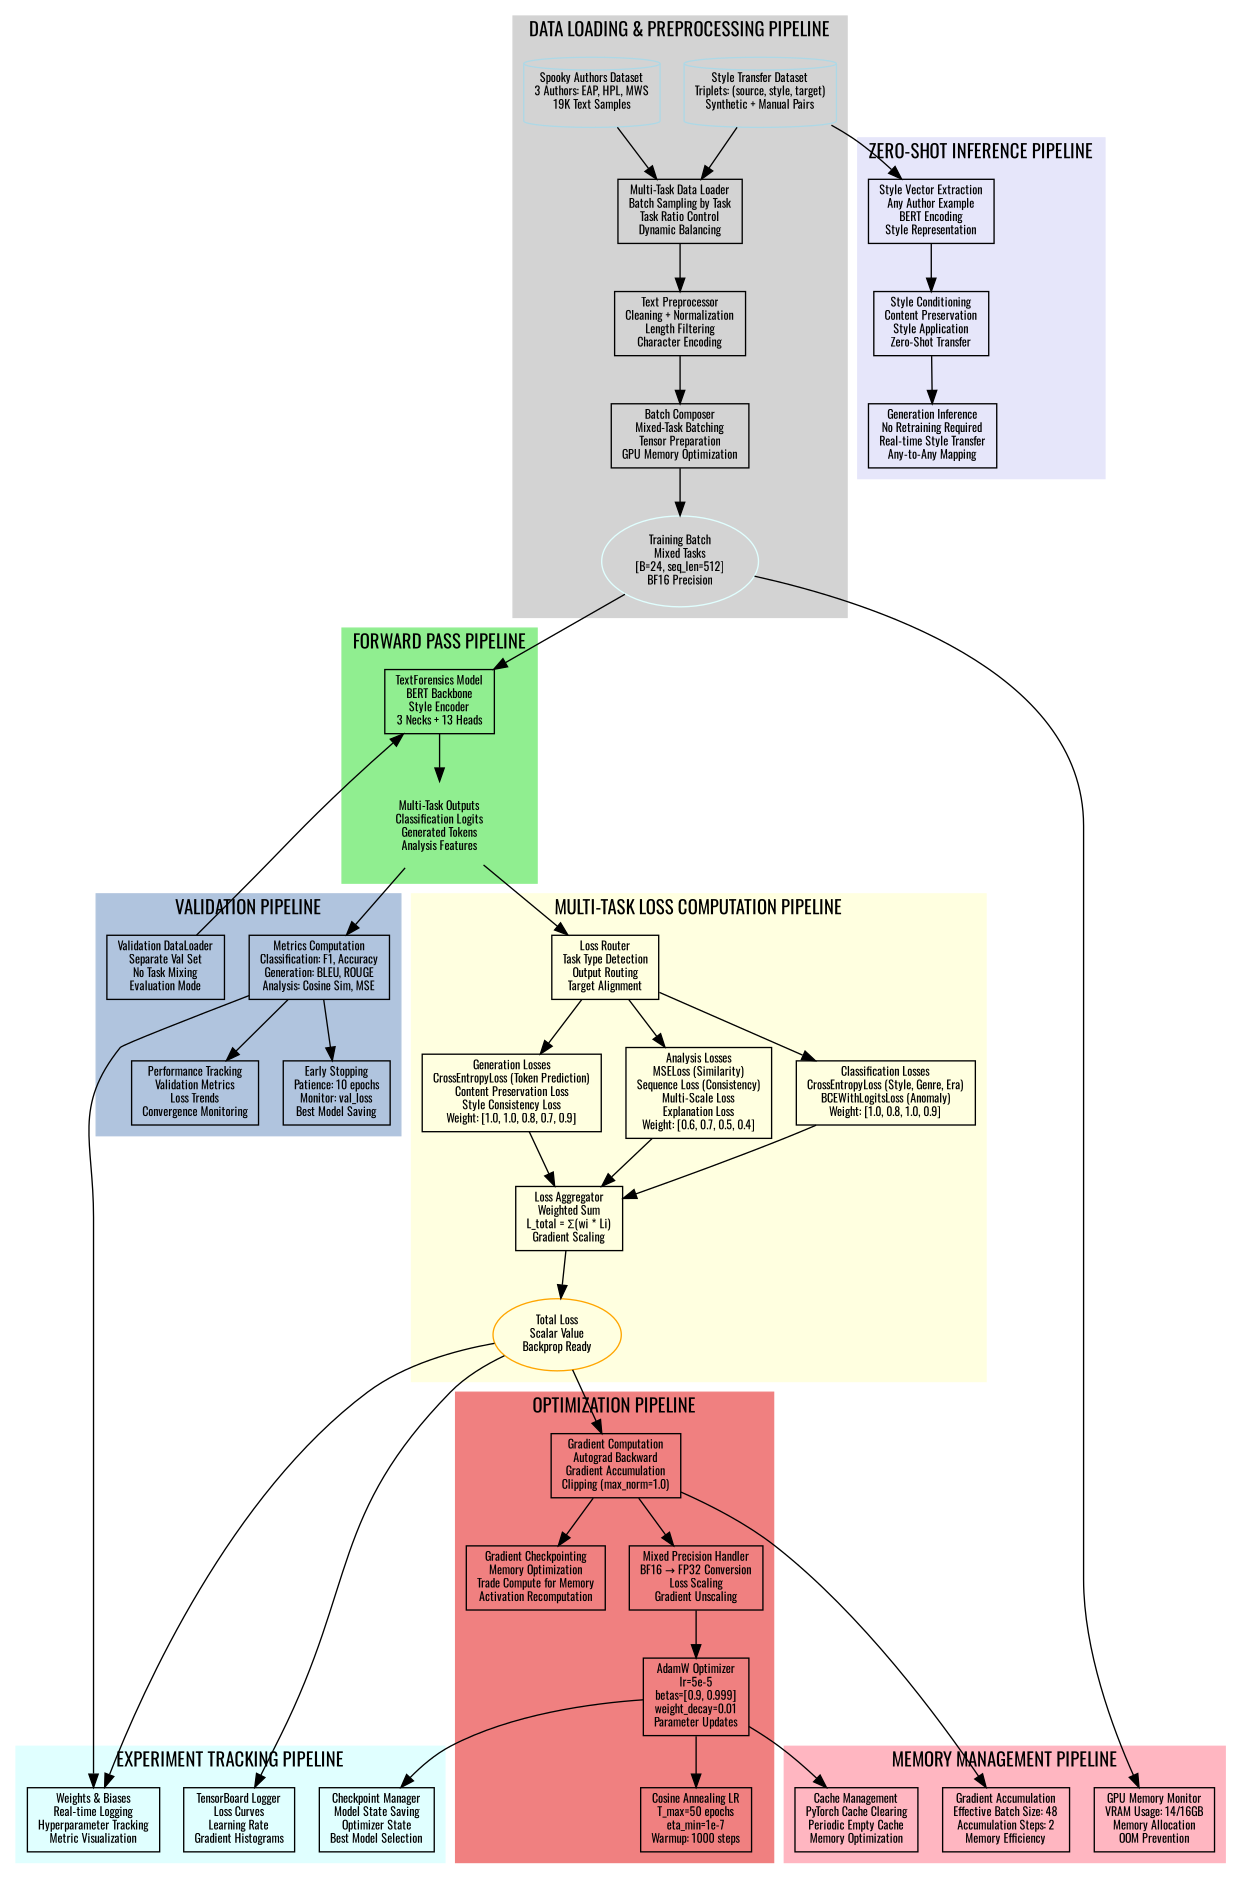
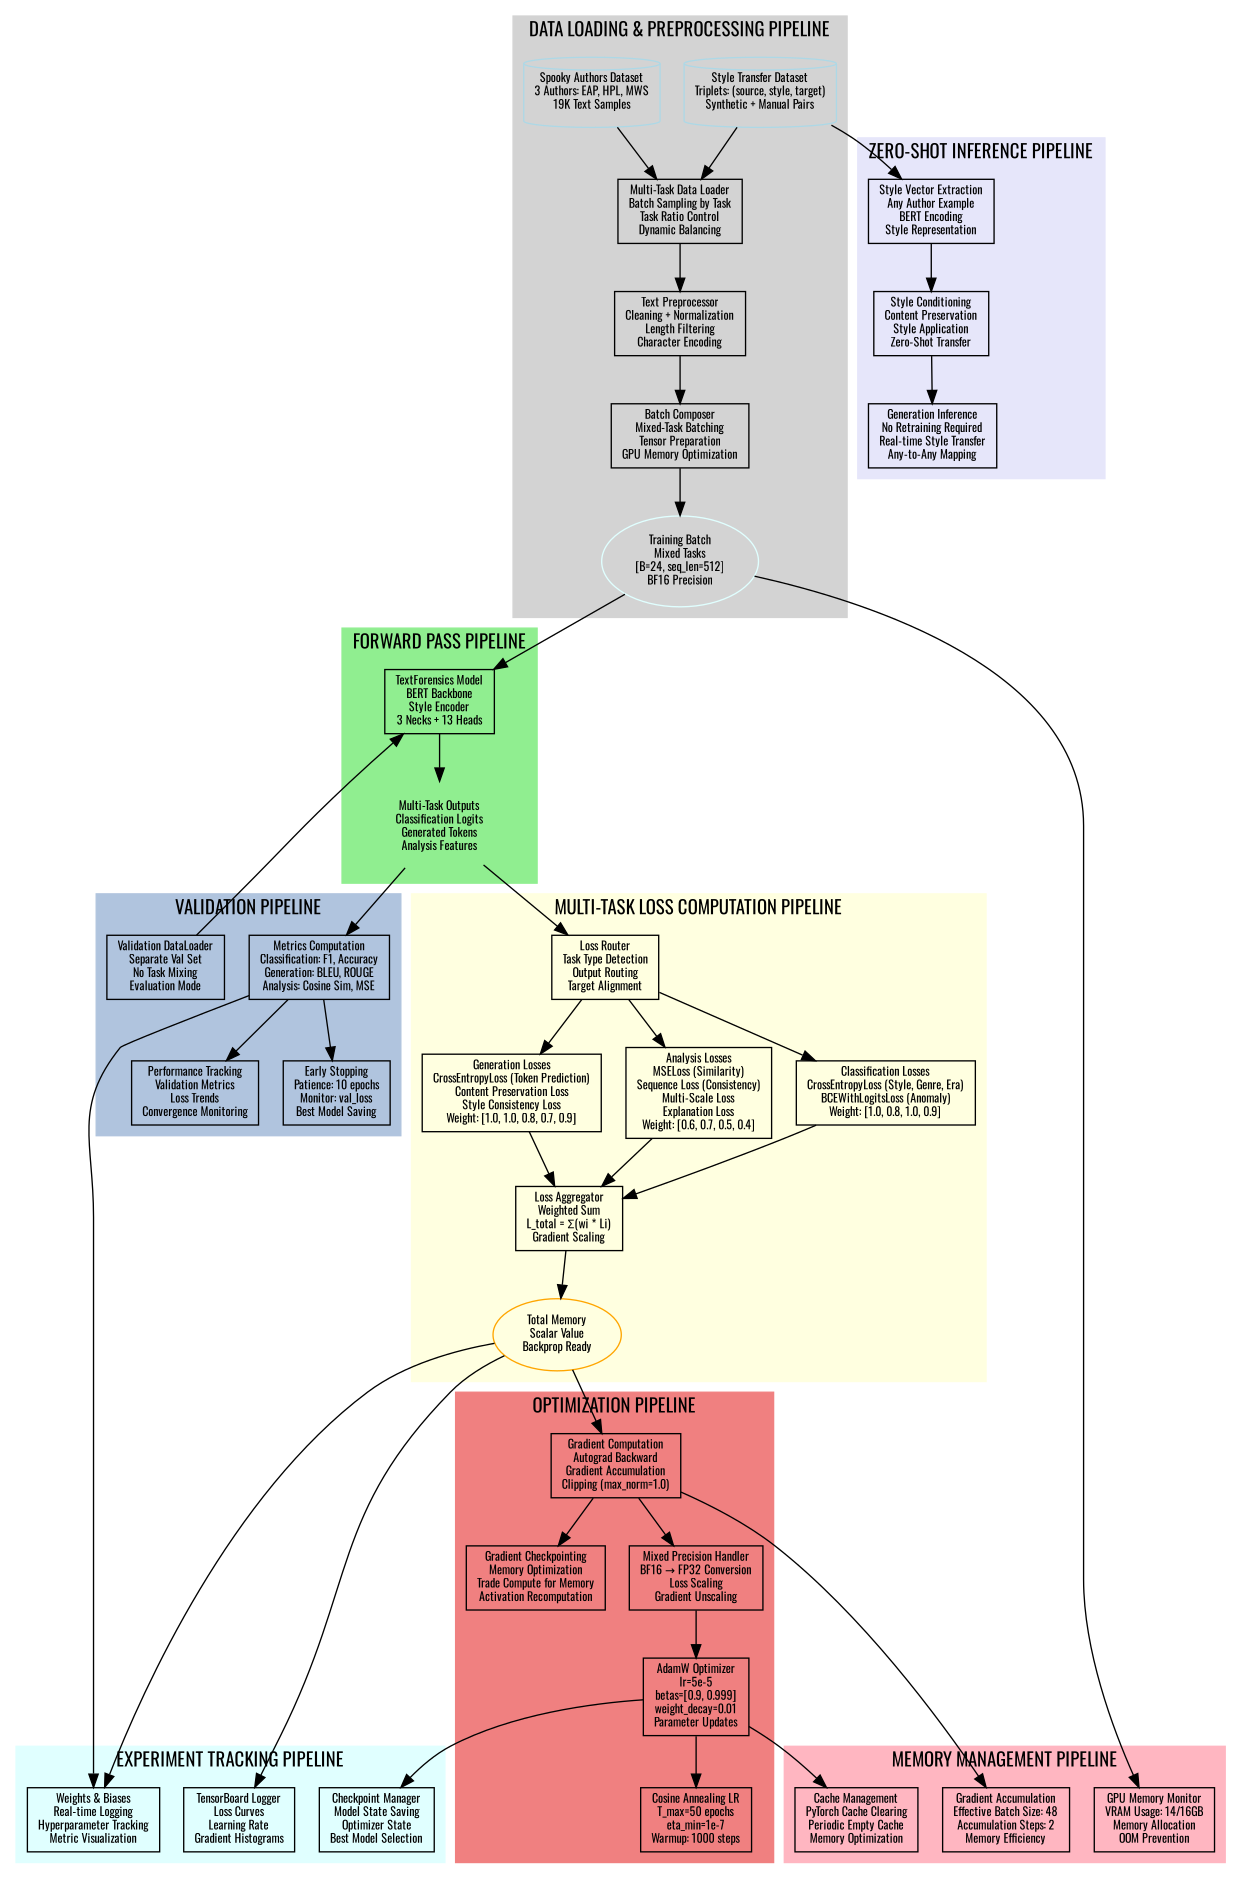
node "Total Loss Scalar Value Backprop Ready": label "Total Loss Scalar Value Backprop Ready" -> "Total Memory Scalar Value Backprop Ready"
